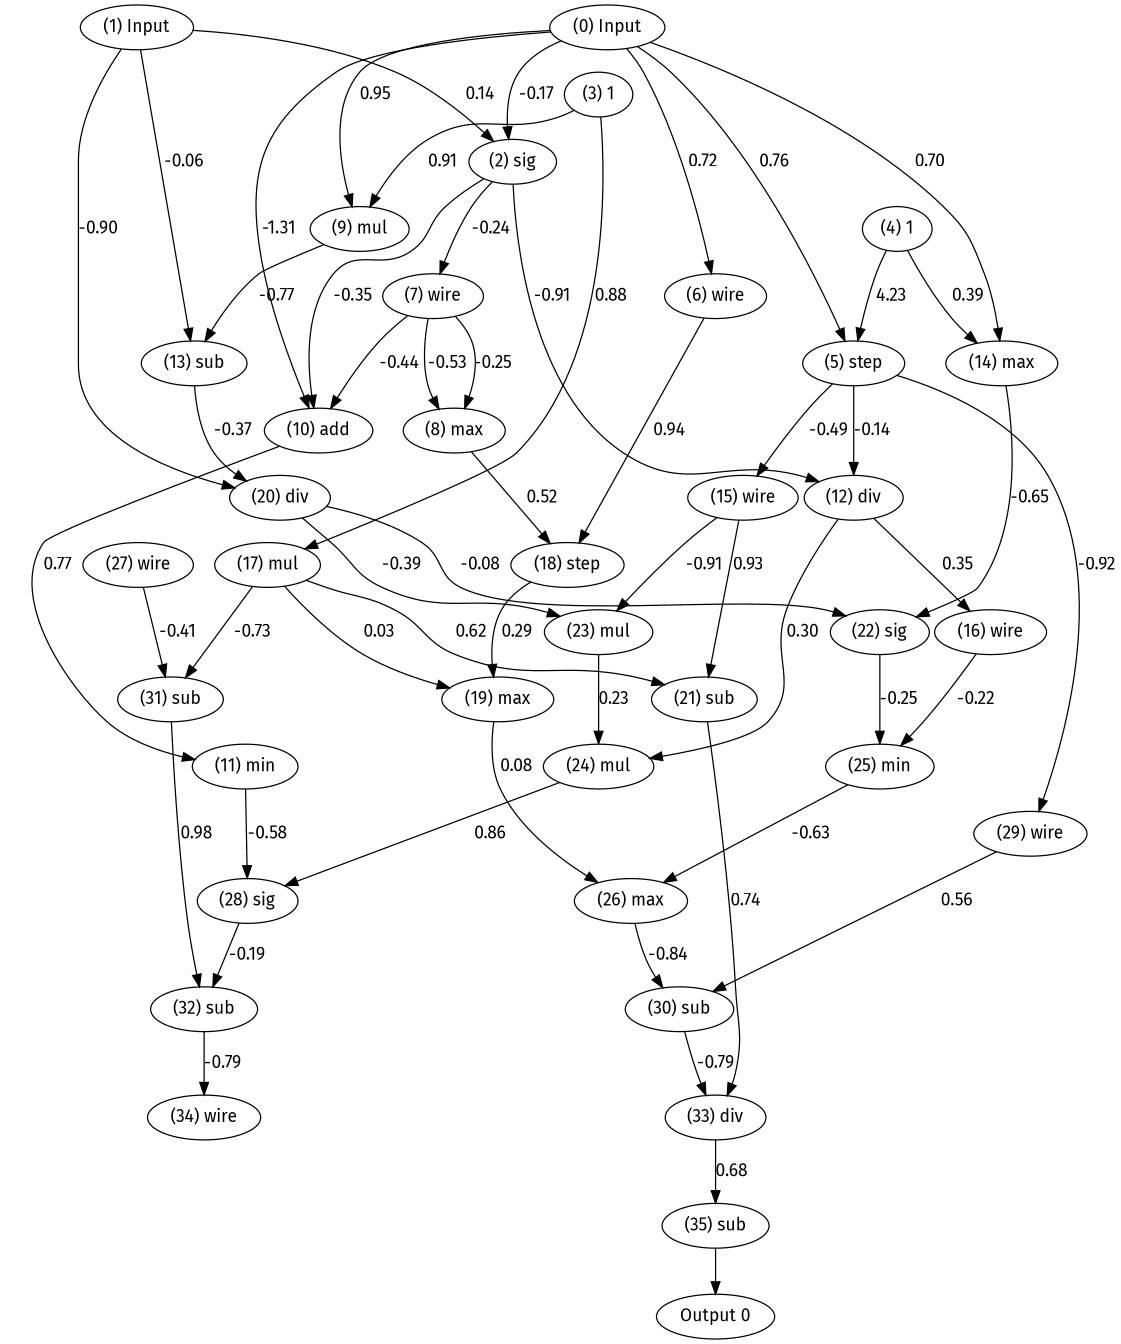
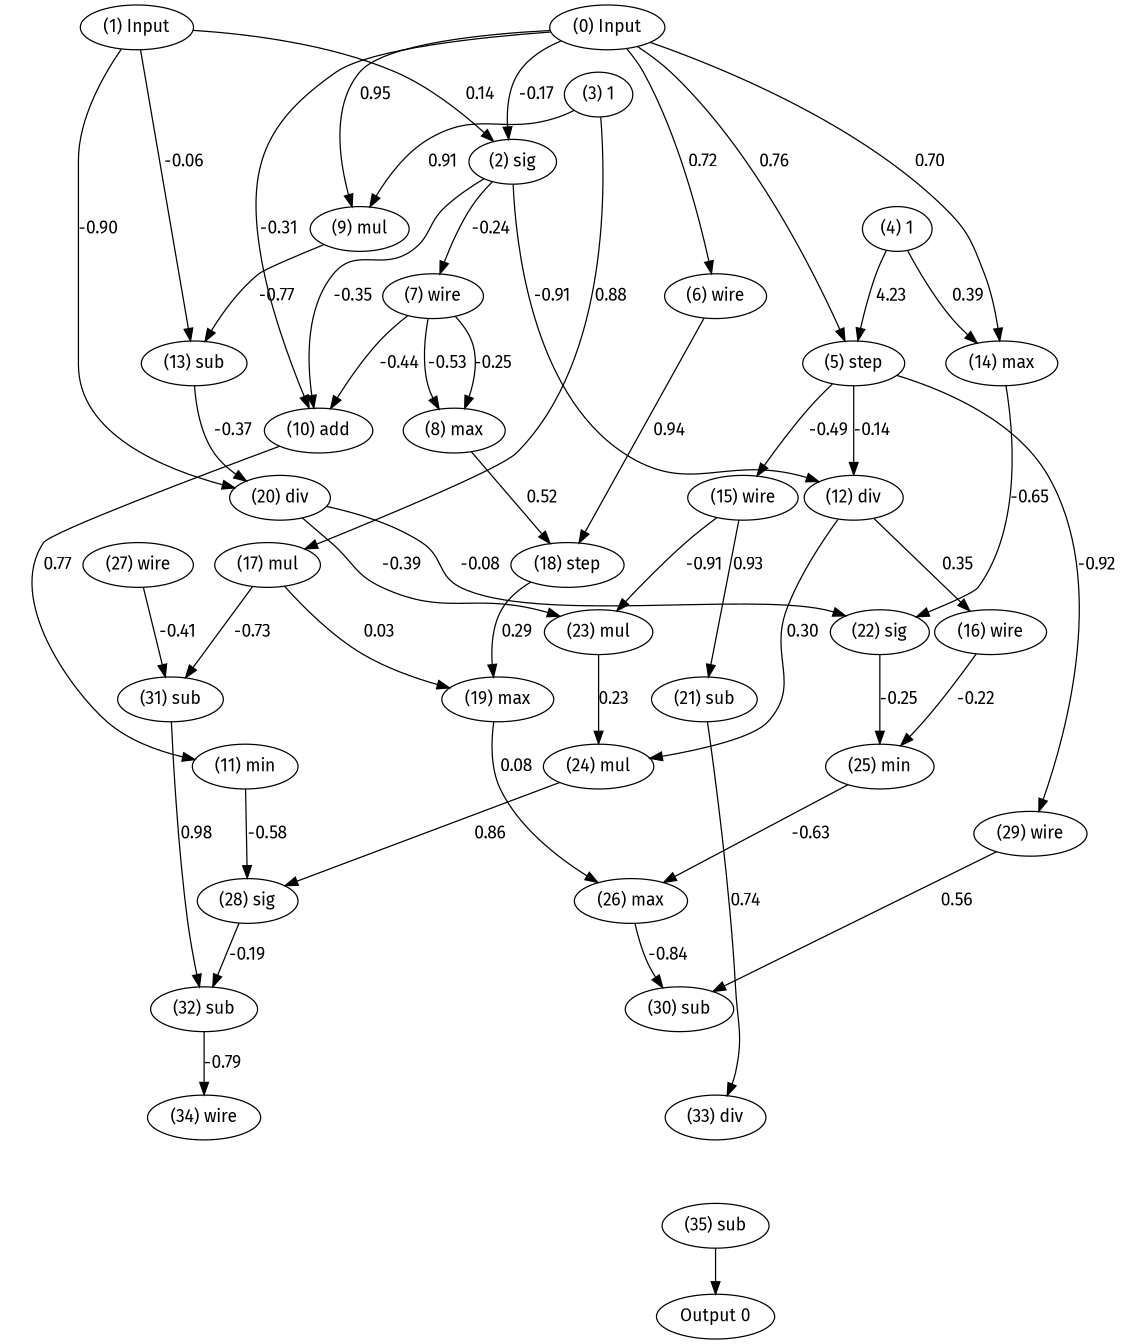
edge "(0) Input" -> "(10) add": label "-1.31" -> "-0.31"
edge "(17) mul" -> "(21) sub": removed, label "0.62"
edge "(30) sub" -> "(33) div": removed, label "-0.79"
edge "(33) div" -> "(35) sub": removed, label "0.68"
